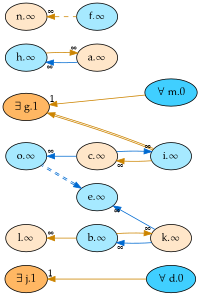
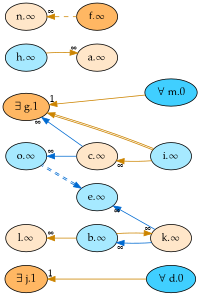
node "f.∞": fillcolor #a6e9ff -> #ffb763
edge "a.∞" -> "h.∞": removed
edge "c.∞" -> "i.∞": now "c.∞" -> "∃ g.1"
